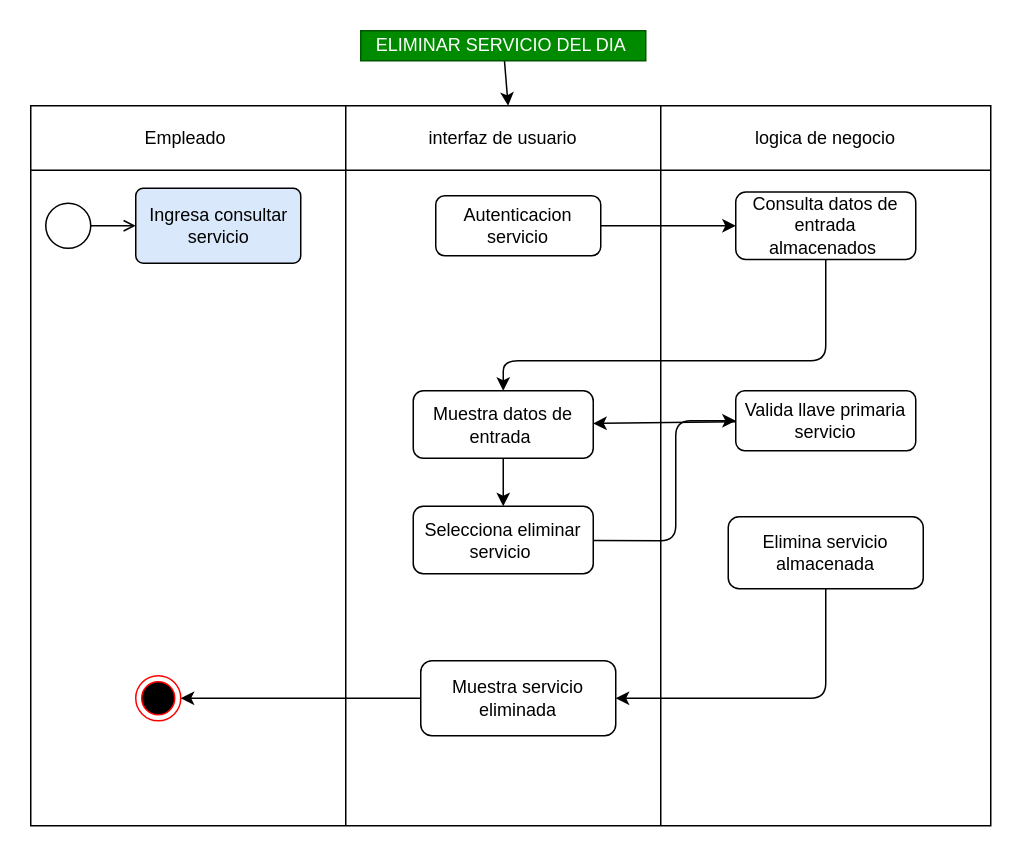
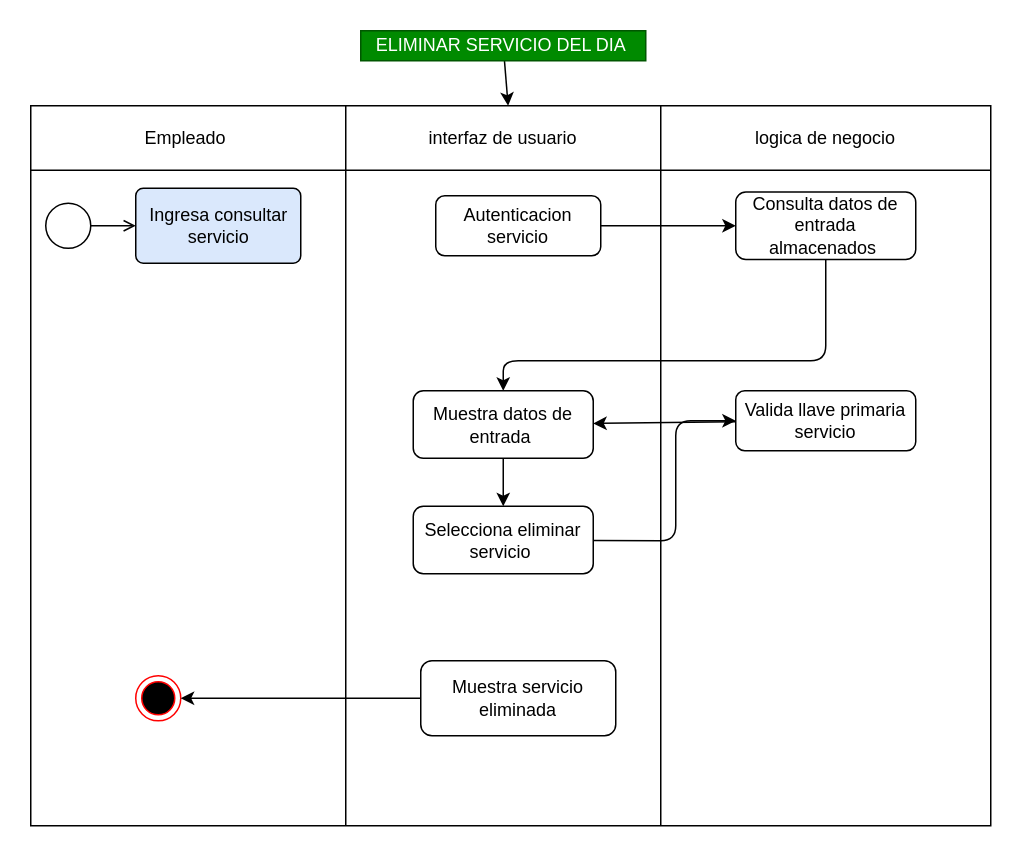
node "Elimina servicio almacenada": removed
edge "Elimina servicio almacenada" -> "Muestra servicio eliminada": removed
